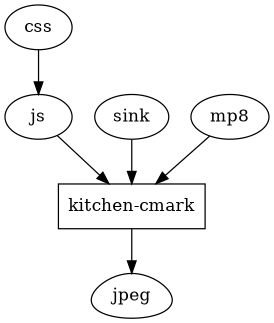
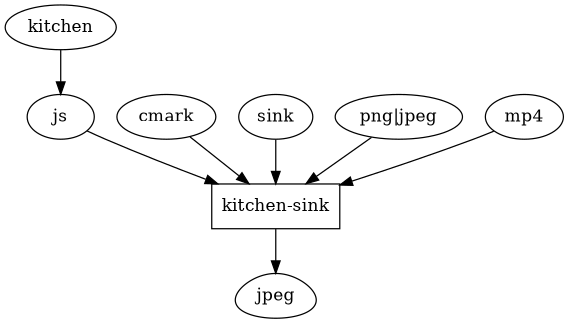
node "css": label "css" -> "kitchen"
node "cmark": added
node "mp8": label "mp8" -> "mp4"
node "png|jpeg": added
node "kitchen-cmark": label "kitchen-cmark" -> "kitchen-sink"
